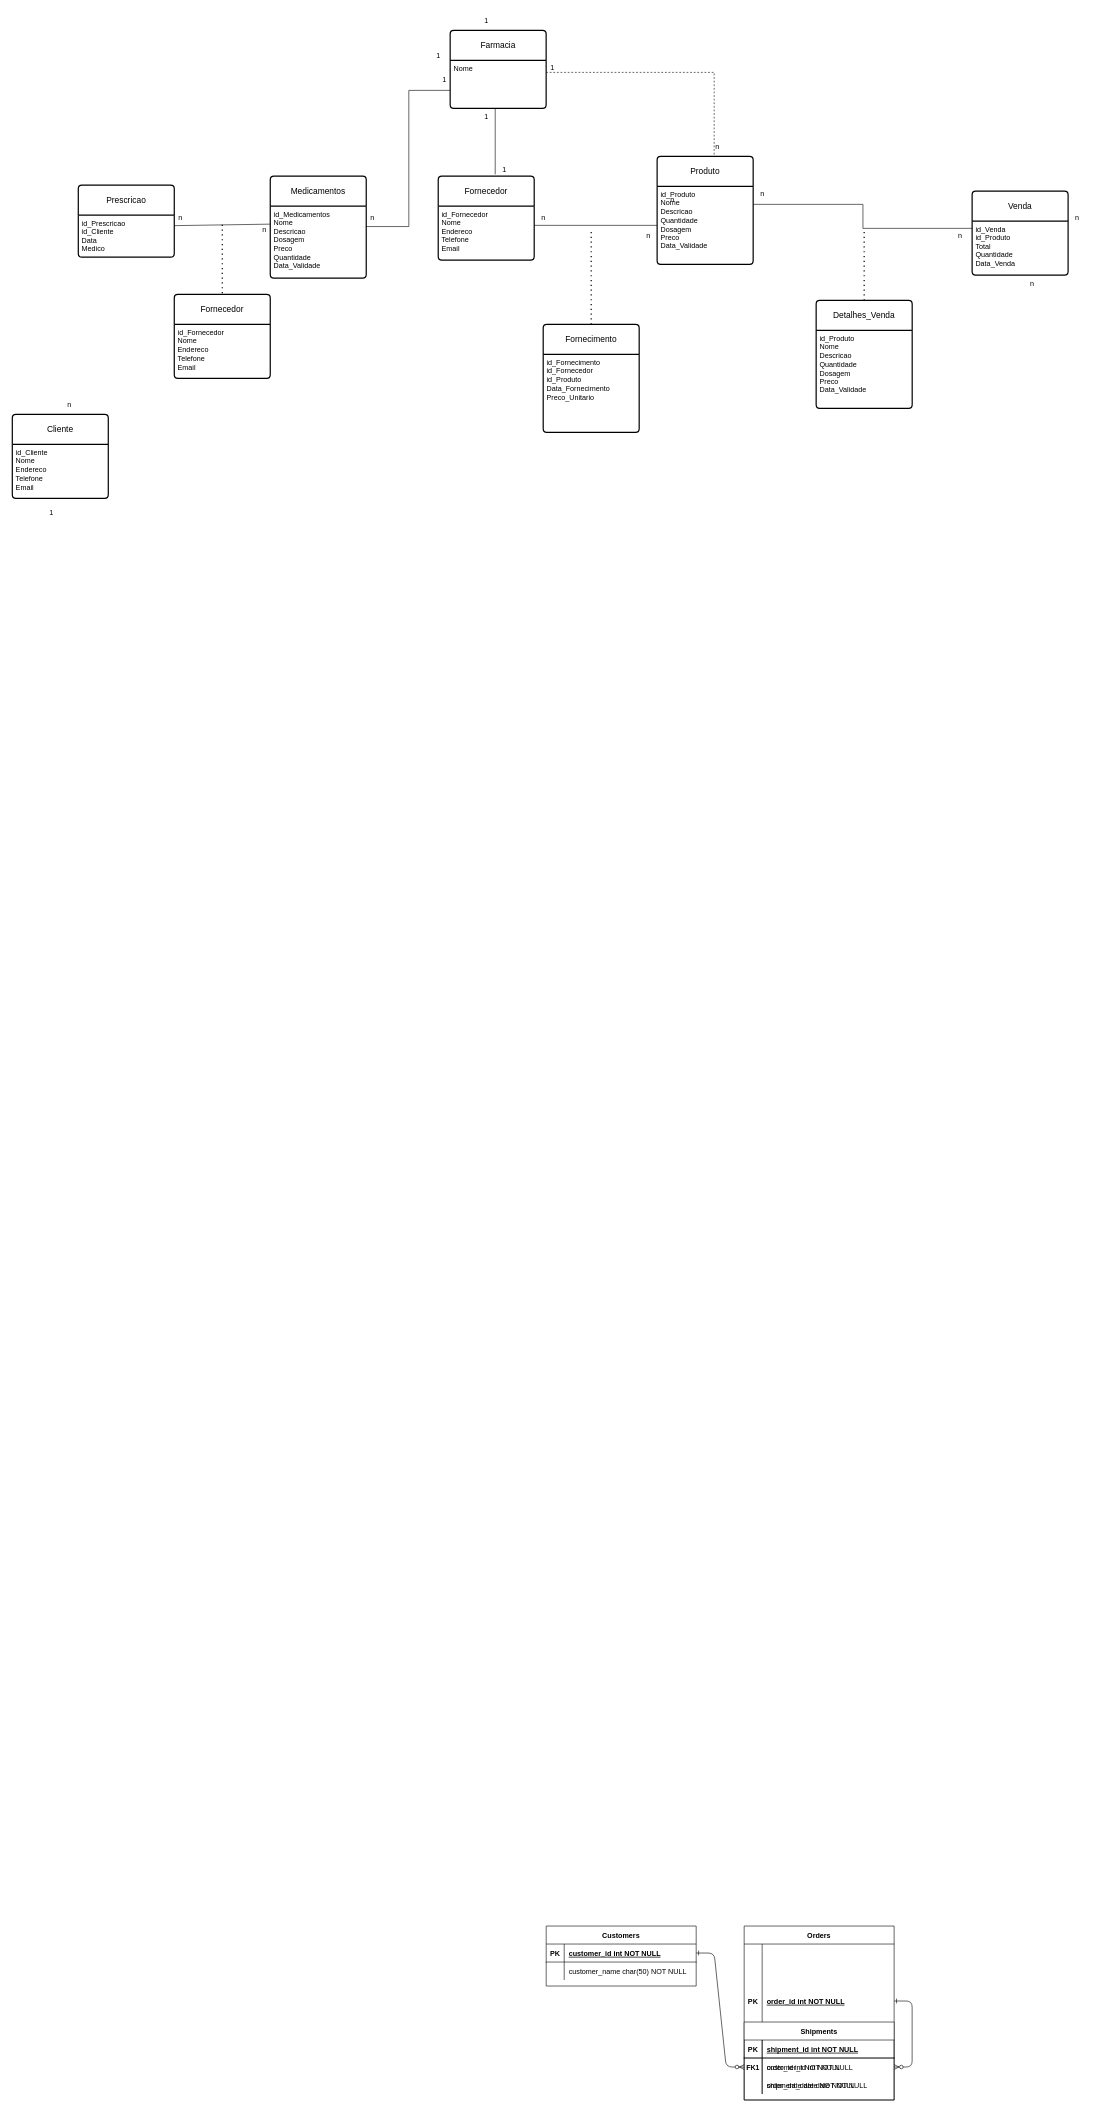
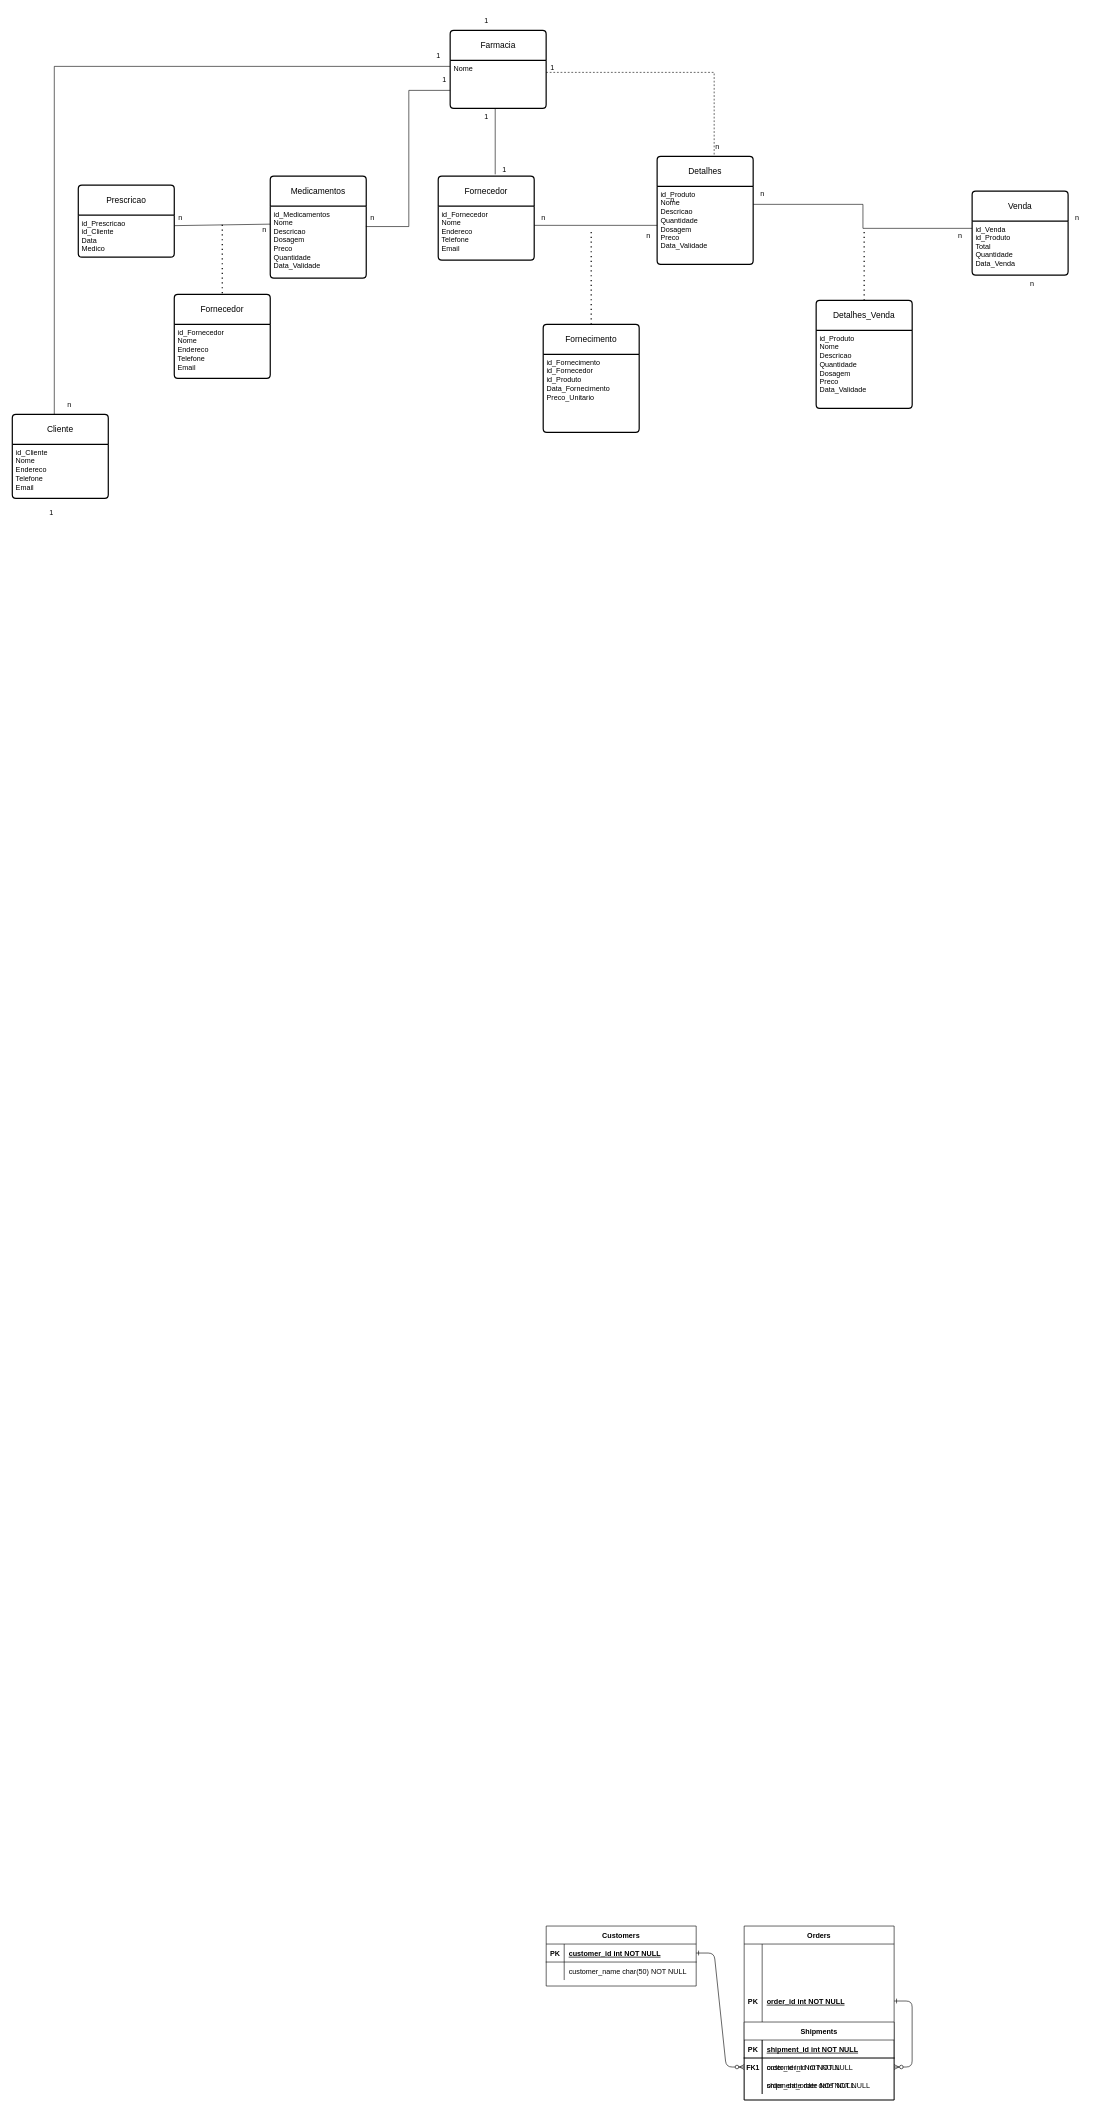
edge "Farmacia" -- "Cliente": added
node "Produto": label "Produto" -> "Detalhes"
node "shipment_date date NOT NULL": label "shipment_date date NOT NULL" -> "shipment_order date NOT NULL"
